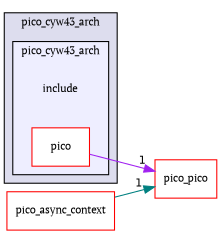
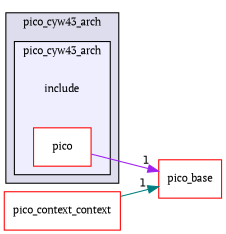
node "pico_pico": label "pico_pico" -> "pico_base"
node "pico_async_context": label "pico_async_context" -> "pico_context_context"
